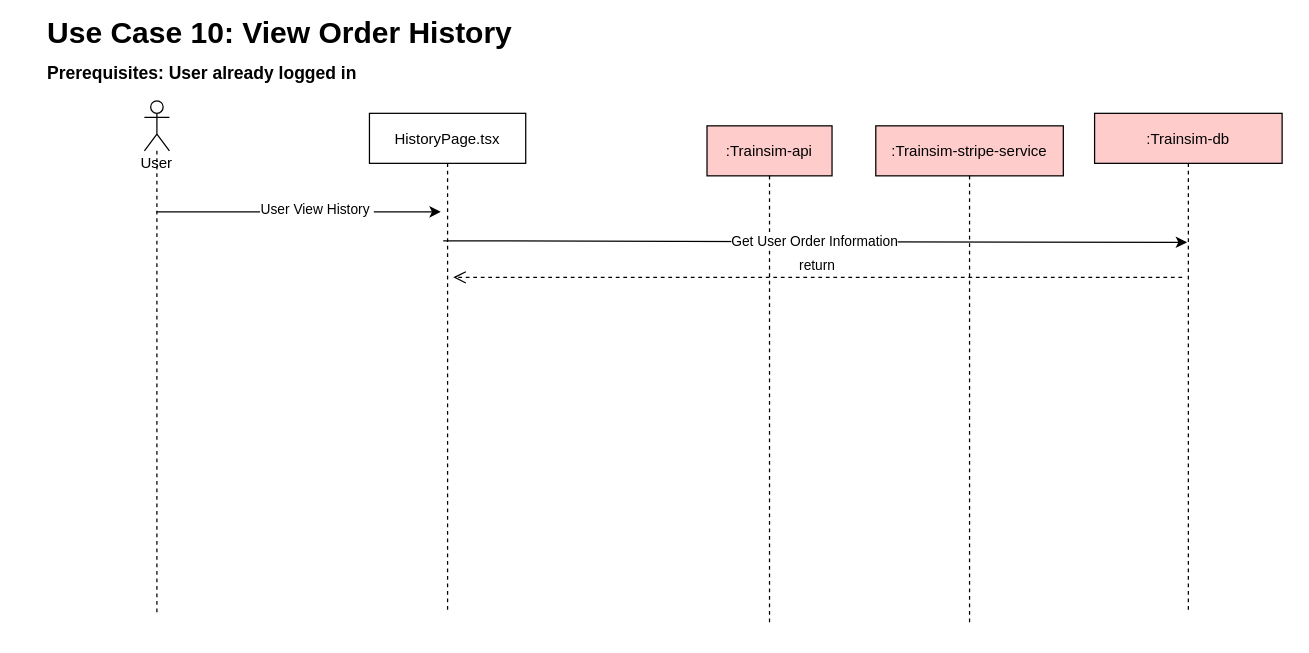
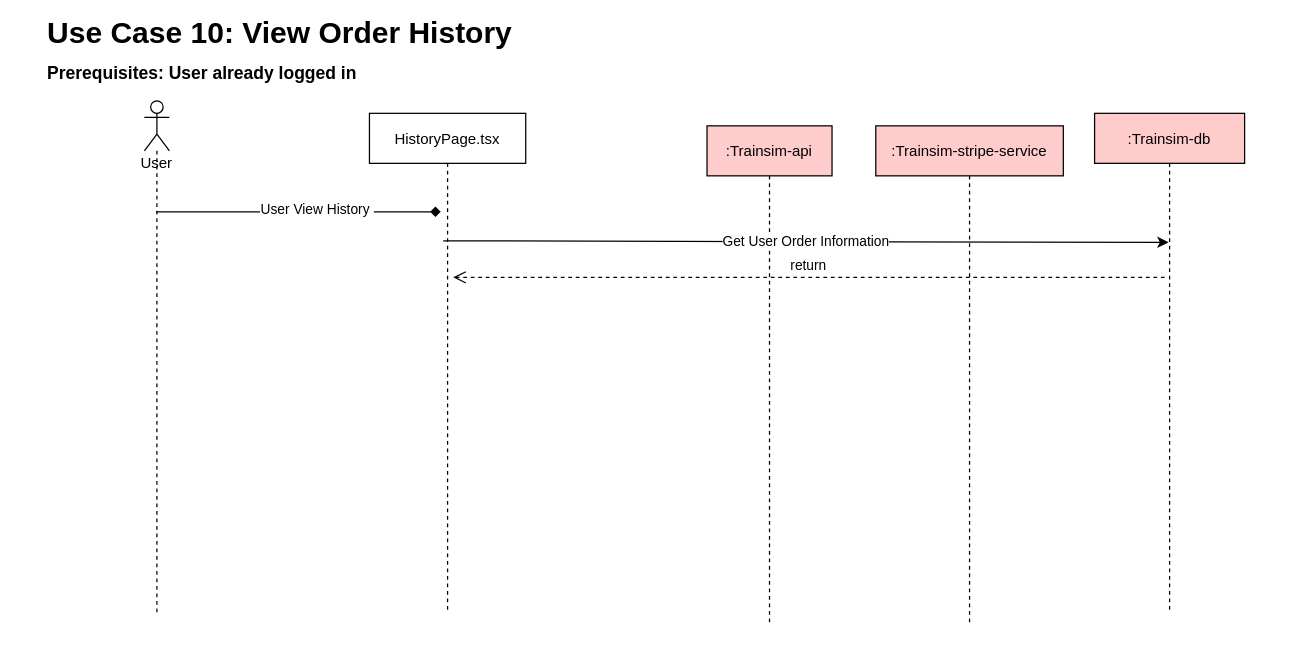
edge "User" -> "HistoryPage.tsx": arrowhead classic -> diamond
node ":Trainsim-db": size 188x500 -> 150x500
